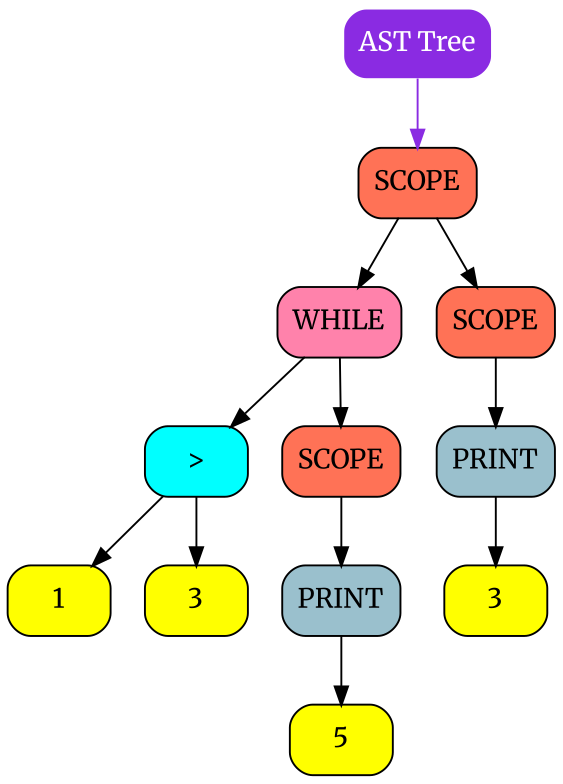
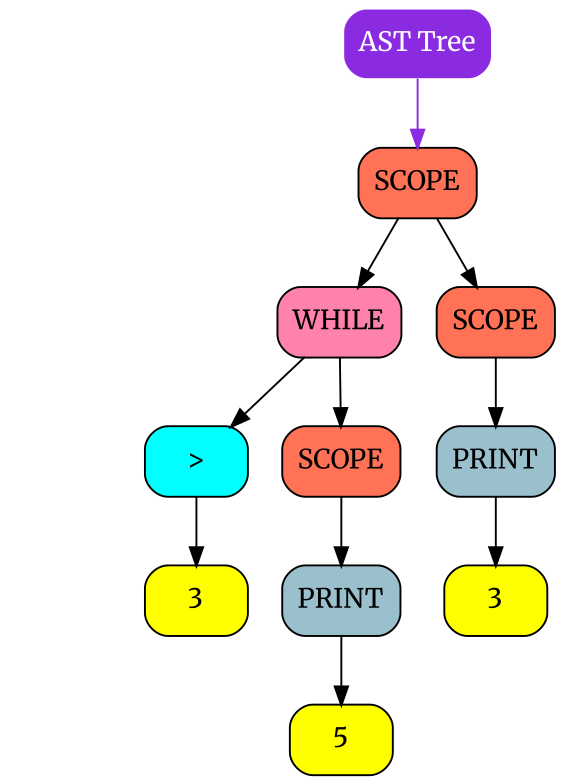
node "1": removed
